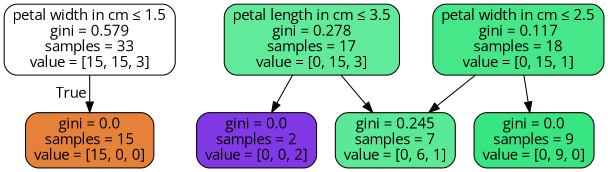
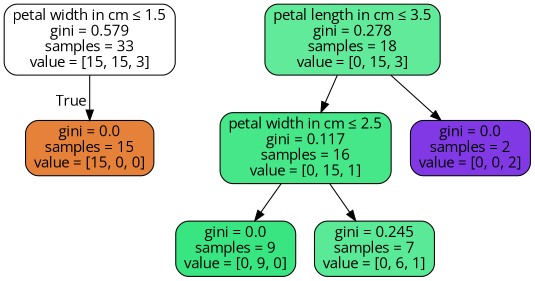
node "petal length in cm ≤ 3.5": text "samples = 17" -> "samples = 18"
node "petal width in cm ≤ 2.5": text "samples = 18" -> "samples = 16"
edge "petal length in cm ≤ 3.5" -> "gini = 0.245": now "petal length in cm ≤ 3.5" -> "petal width in cm ≤ 2.5"
